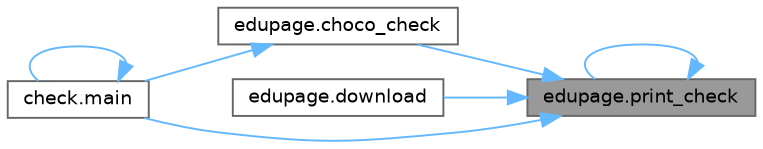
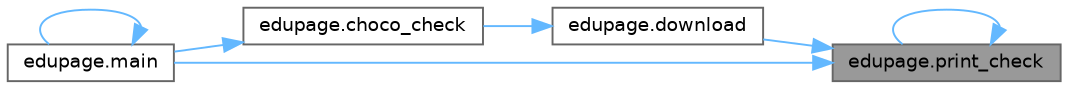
edge "edupage.choco_check" -> "edupage.print_check": now "edupage.choco_check" -> "edupage.download"
node "check.main": label "check.main" -> "edupage.main"
